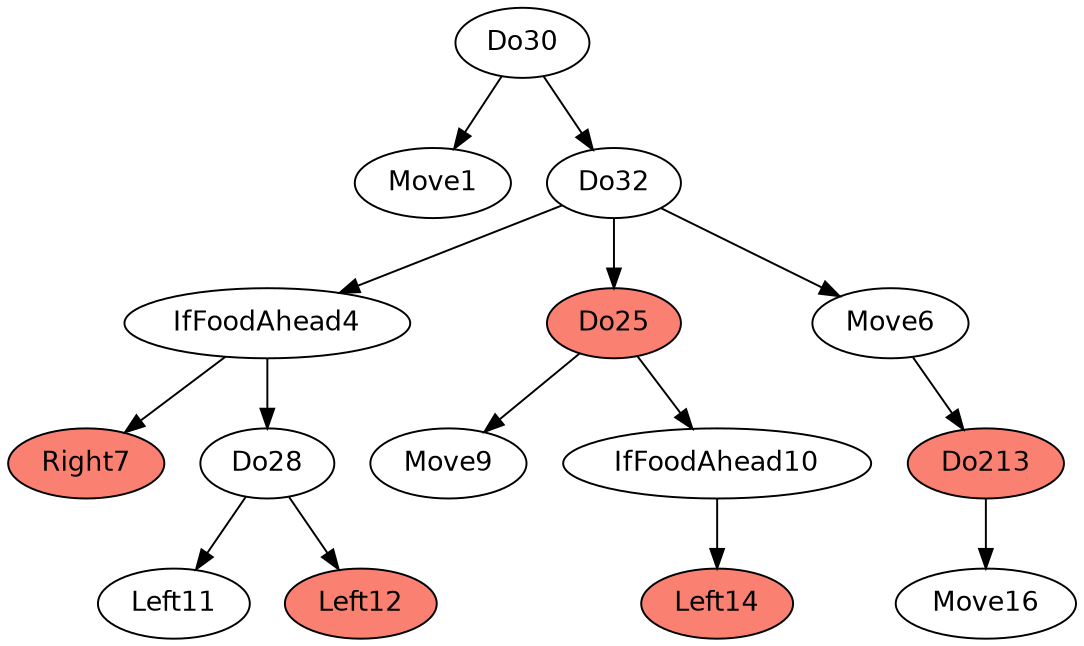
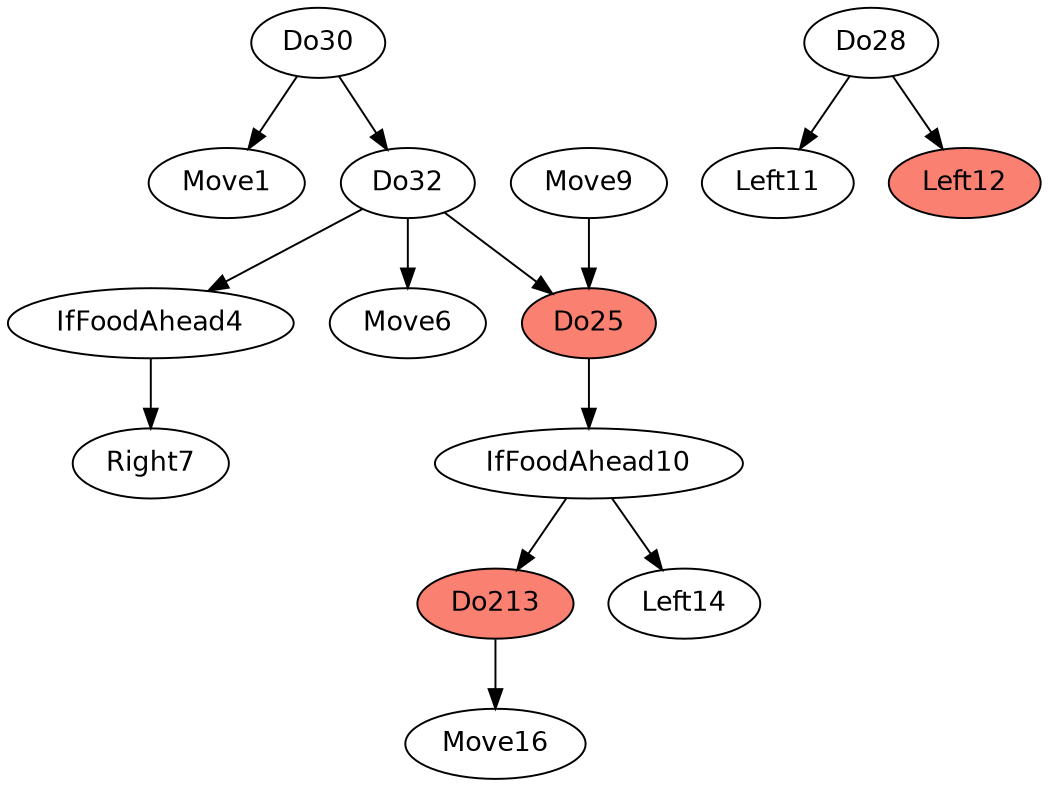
edge "IfFoodAhead4" -> "Do28": removed
edge "Move6" -> "Do213": now "IfFoodAhead10" -> "Do213"
edge "Do25" -> "Move9": reversed
node "Right7": fillcolor salmon -> white
node "Left14": fillcolor salmon -> white
